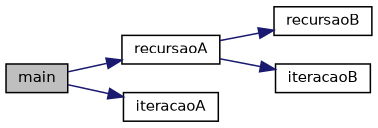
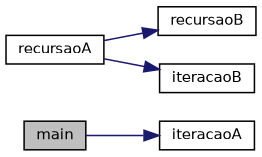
edge "main" -> "recursaoA": removed
